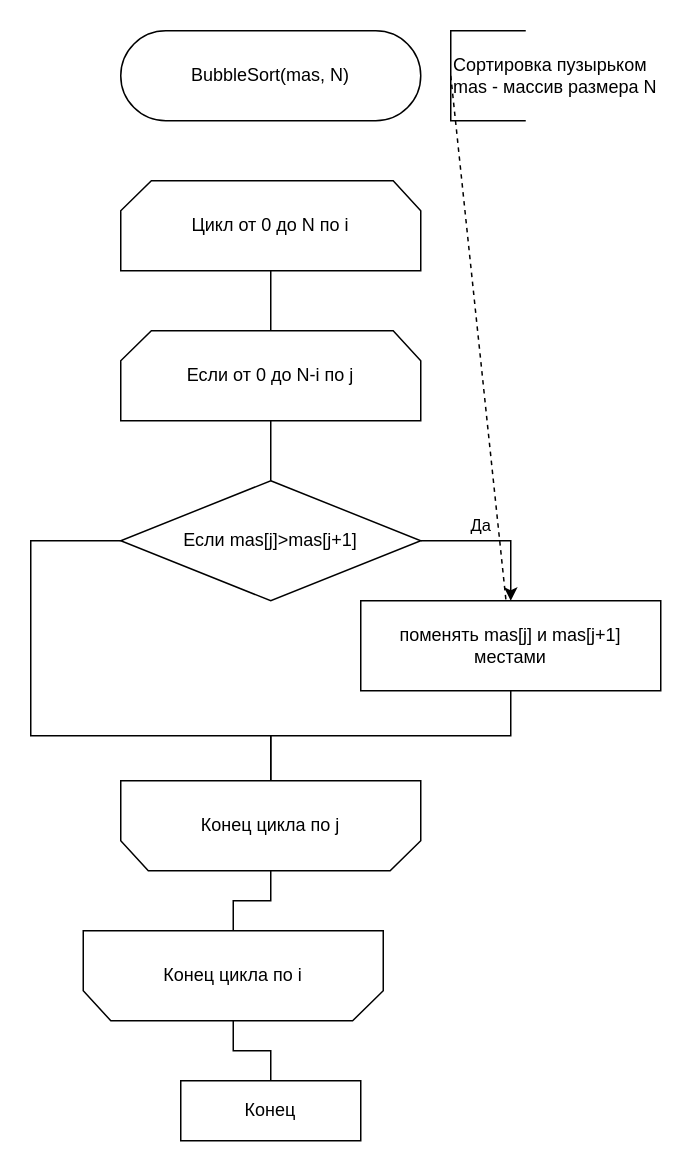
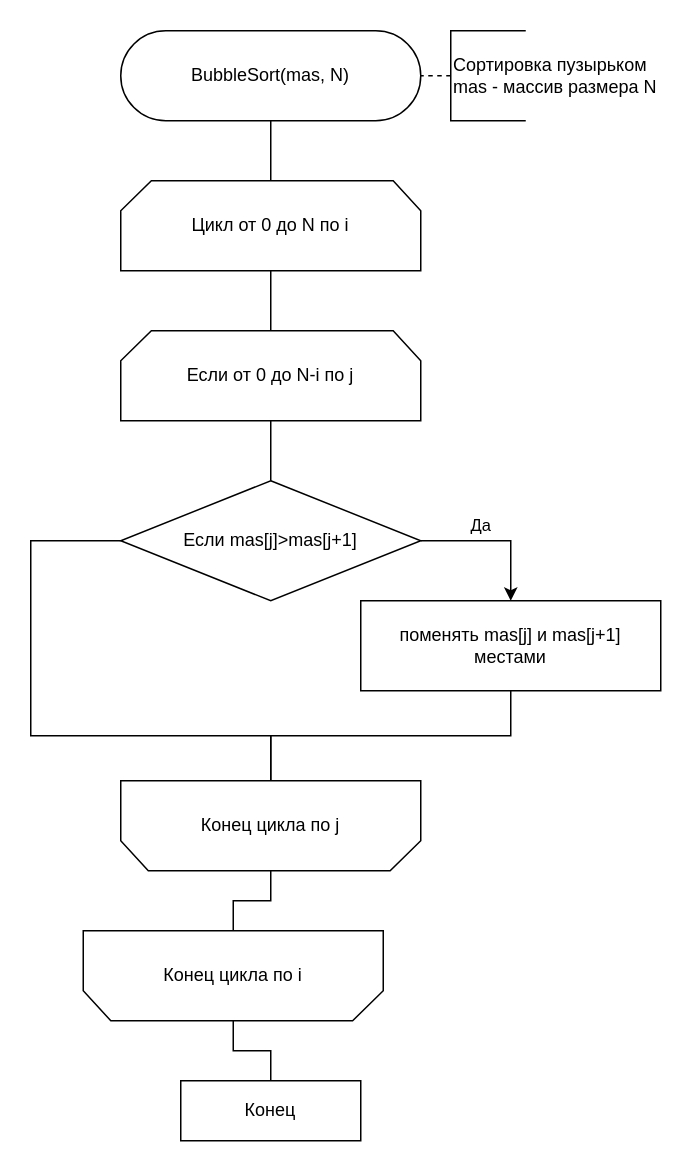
edge "BubbleSort(mas, N)" -- "Цикл от 0 до N по i": added
edge "Сортировка пузырьком mas - массив размера N" -- "поменять mas[j] и mas[j+1] местами": now "Сортировка пузырьком mas - массив размера N" -- "BubbleSort(mas, N)"
